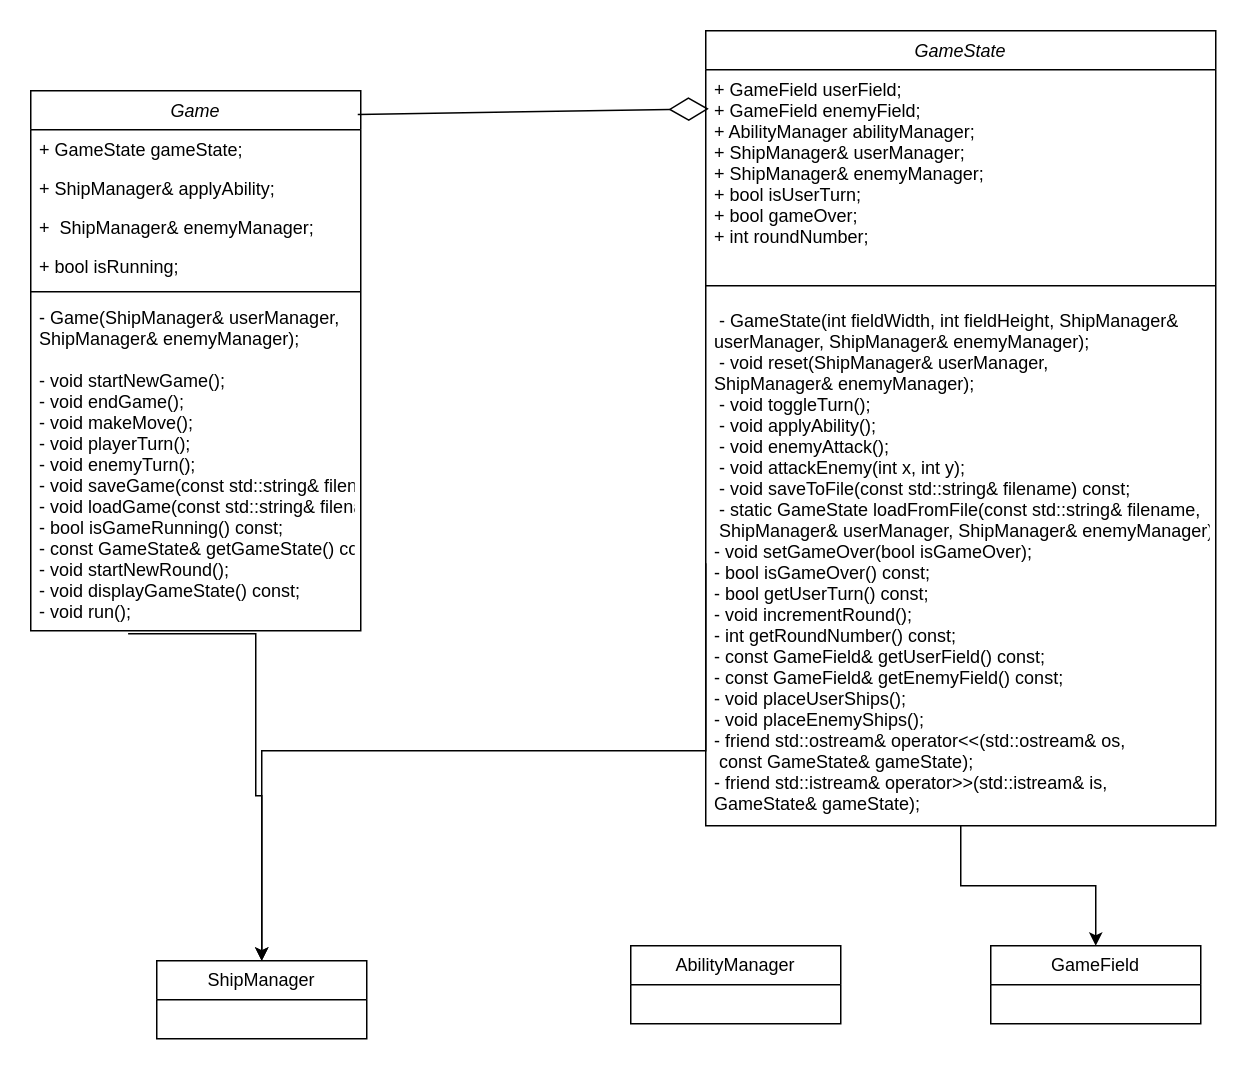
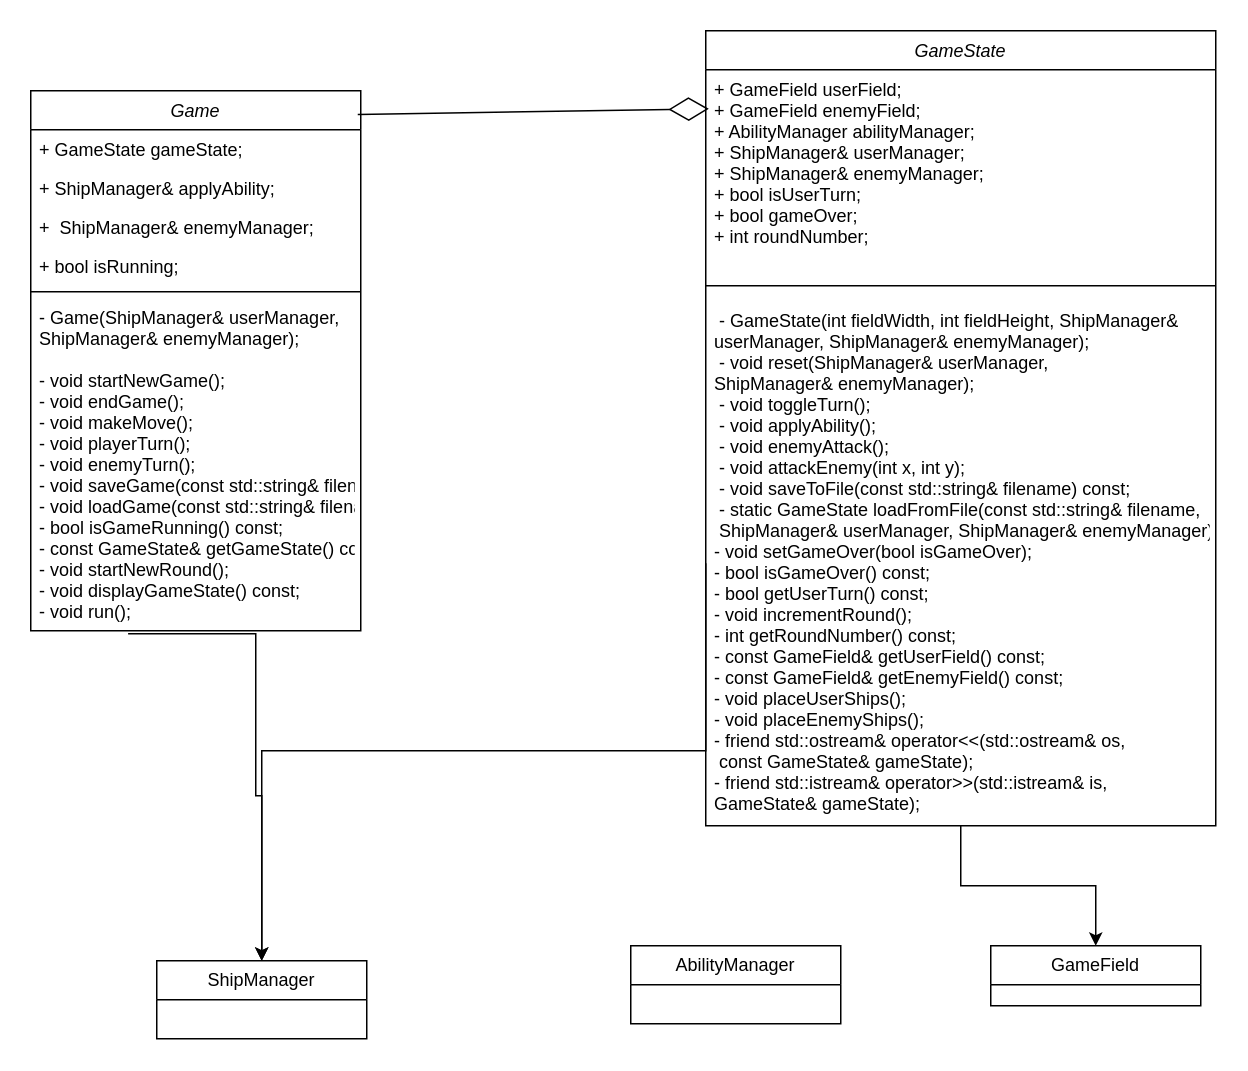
node "GameField": size 210x78 -> 210x60
